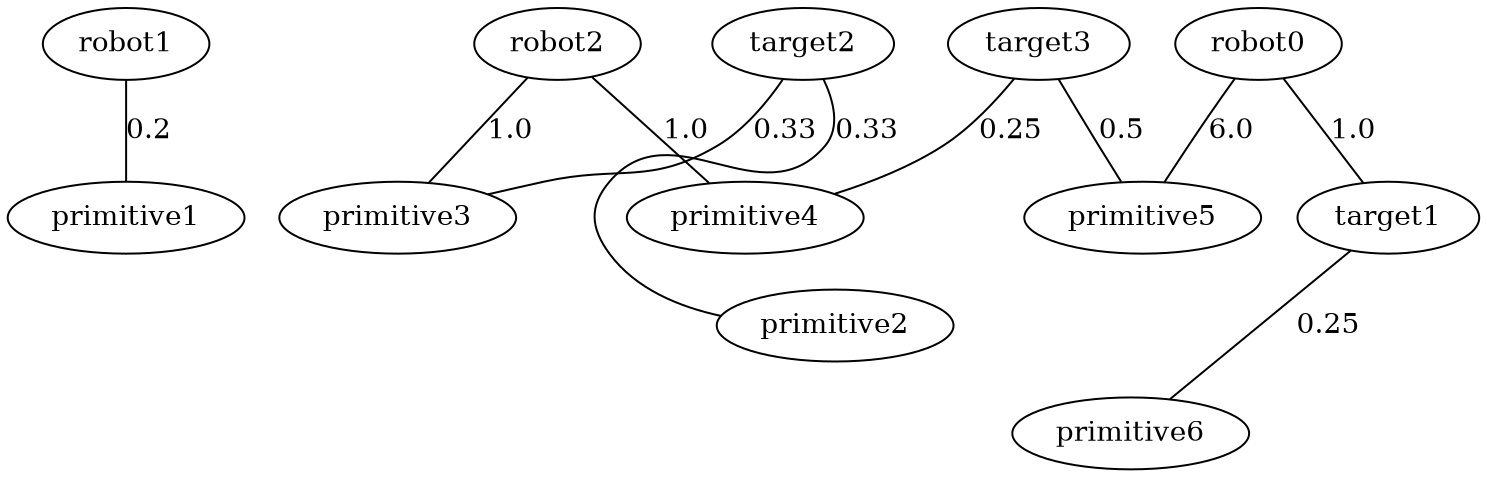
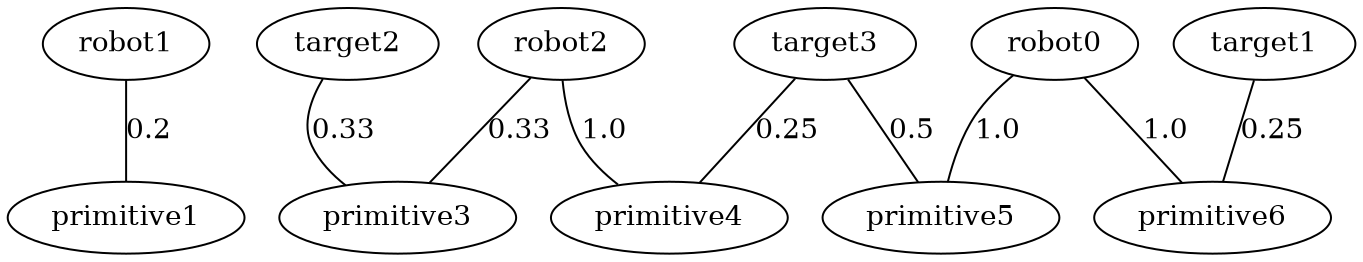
edge "robot2" -- "primitive3": label "1.0" -> "0.33"
edge "robot0" -- "primitive5": label "6.0" -> "1.0"
edge "robot0" -- "target1": now "robot0" -- "primitive6"
node "primitive2": removed
